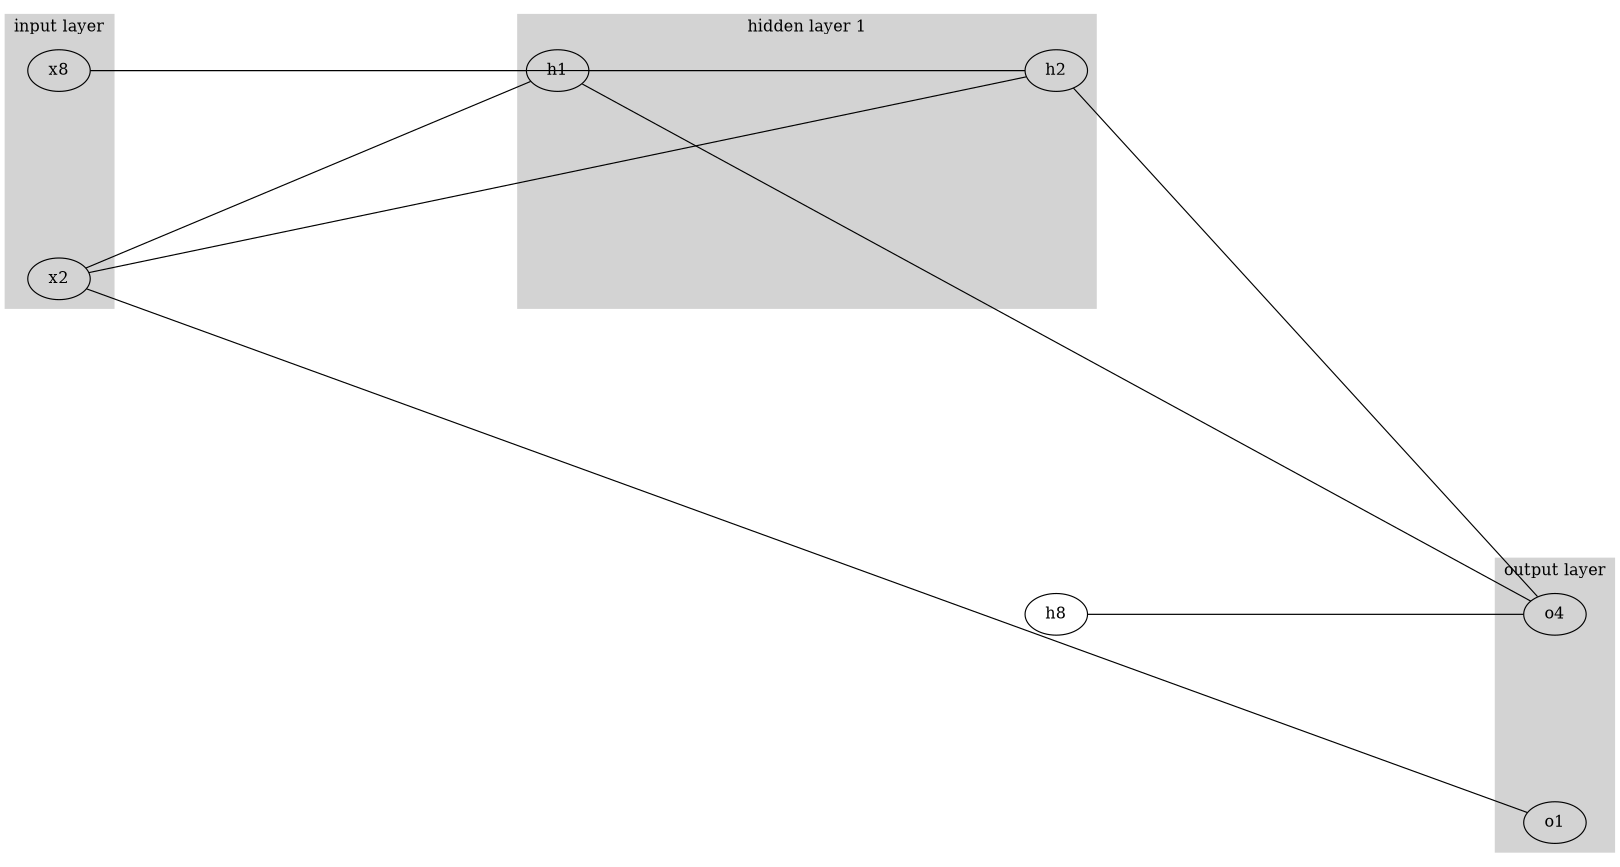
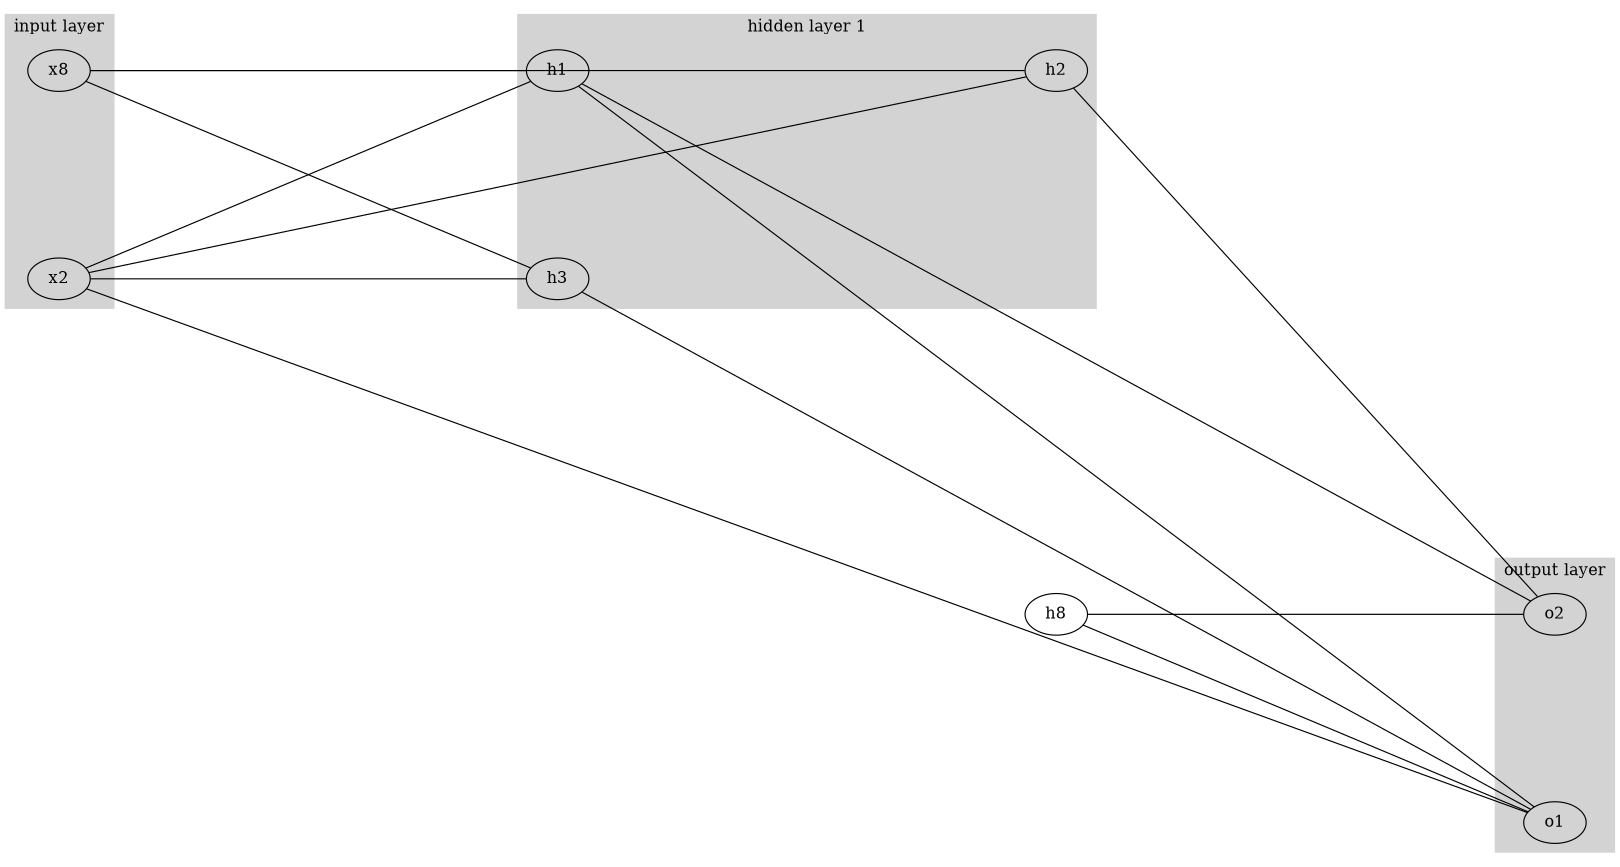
edge "h1" -- "h2": now "h1" -- "o1"
node "h3": added
node "o4": label "o4" -> "o2"
edge "h8" -- "o1": added
